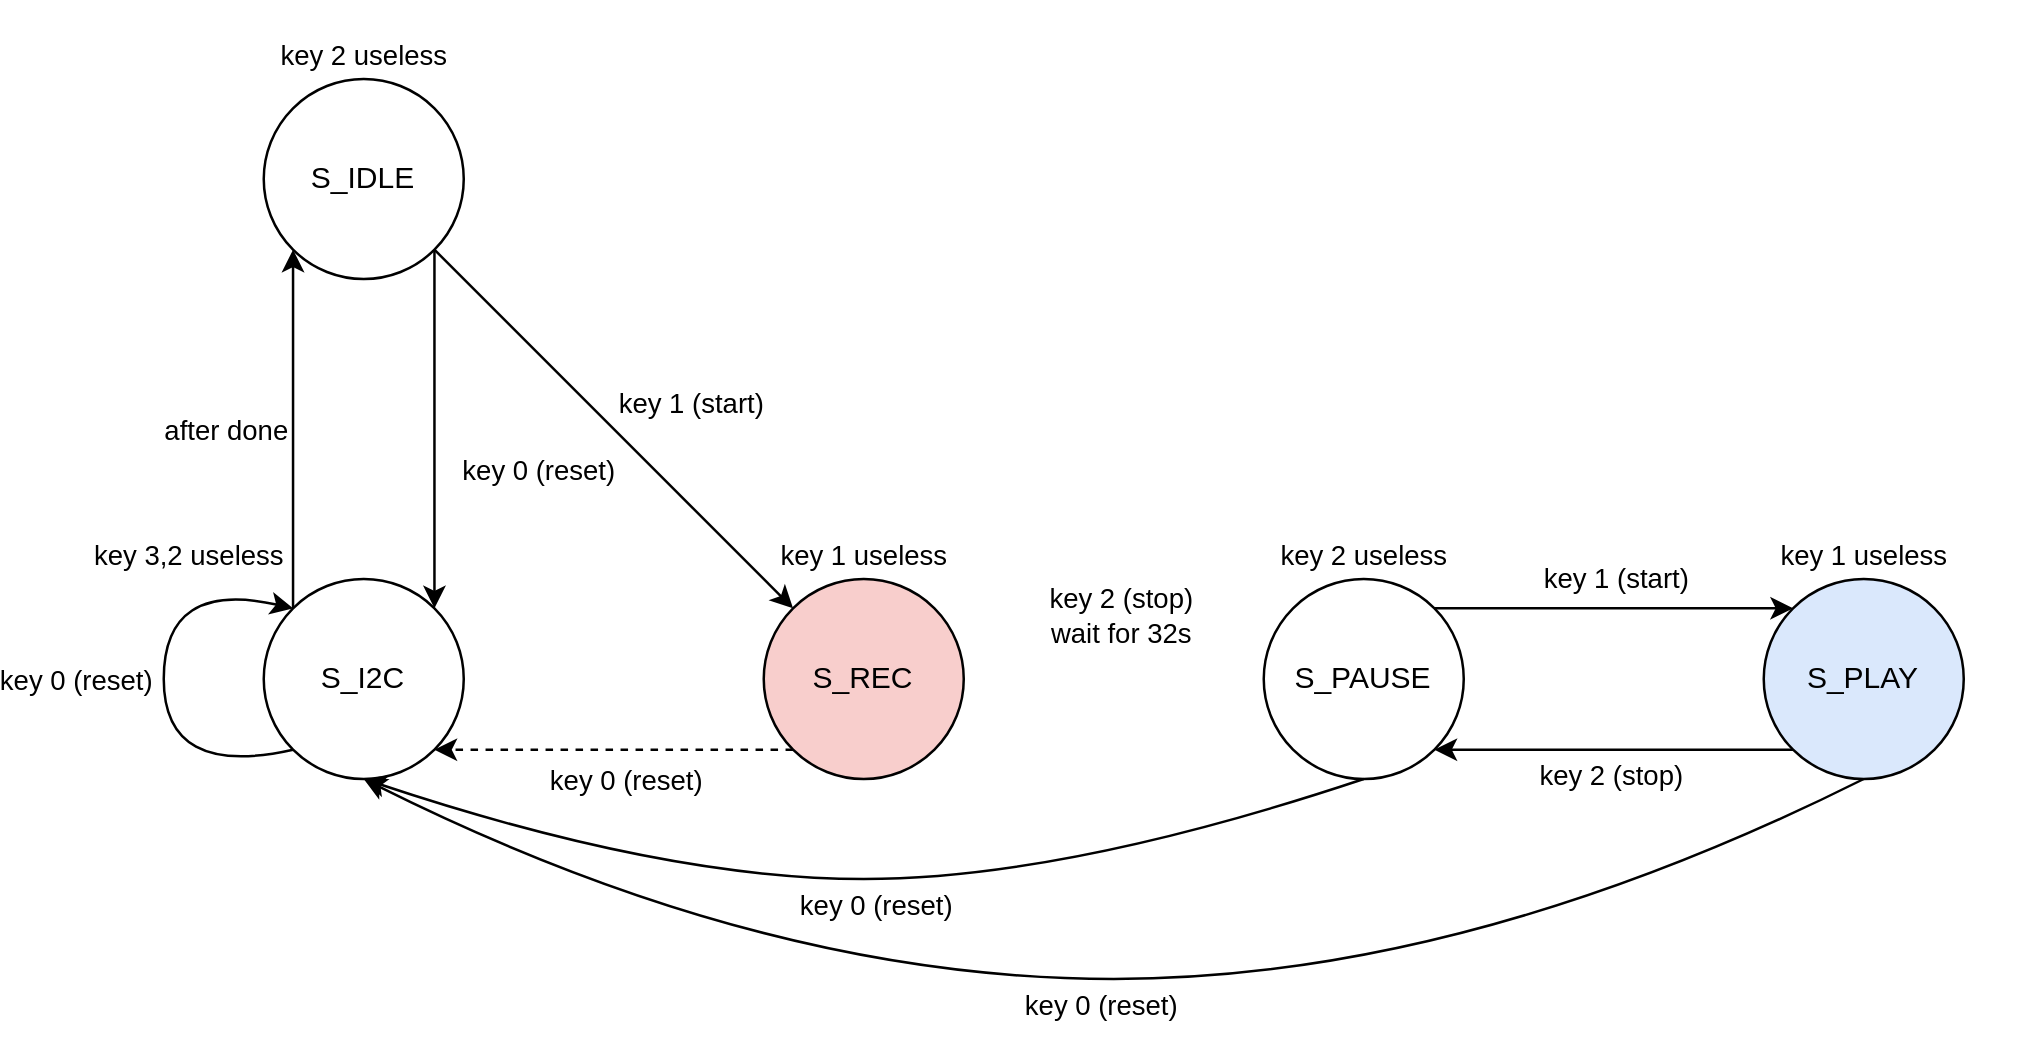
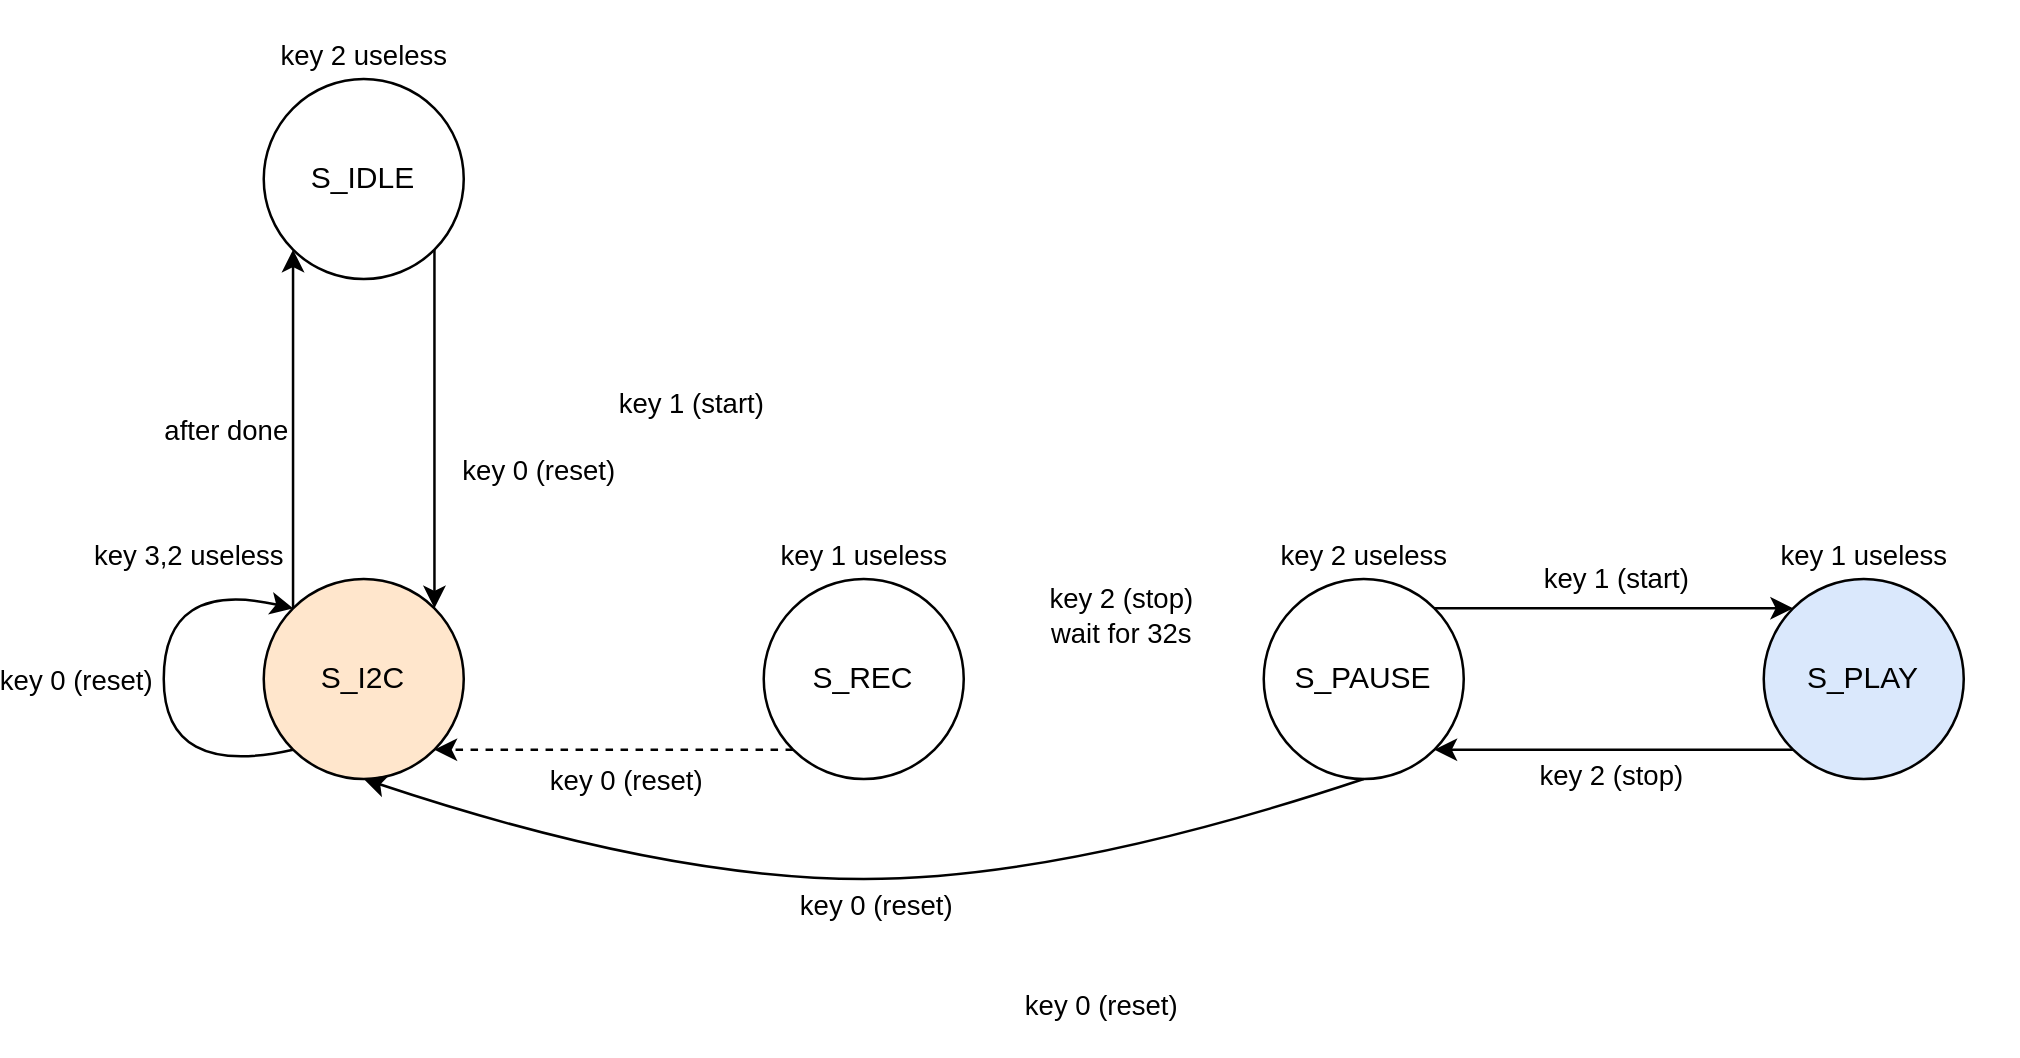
edge "S_IDLE" -> "S_REC": removed
node "S_I2C": fillcolor #ffffff -> #ffe6cc
node "S_REC": fillcolor #f8cecc -> #ffffff
edge "S_PLAY" -> "S_I2C": removed
